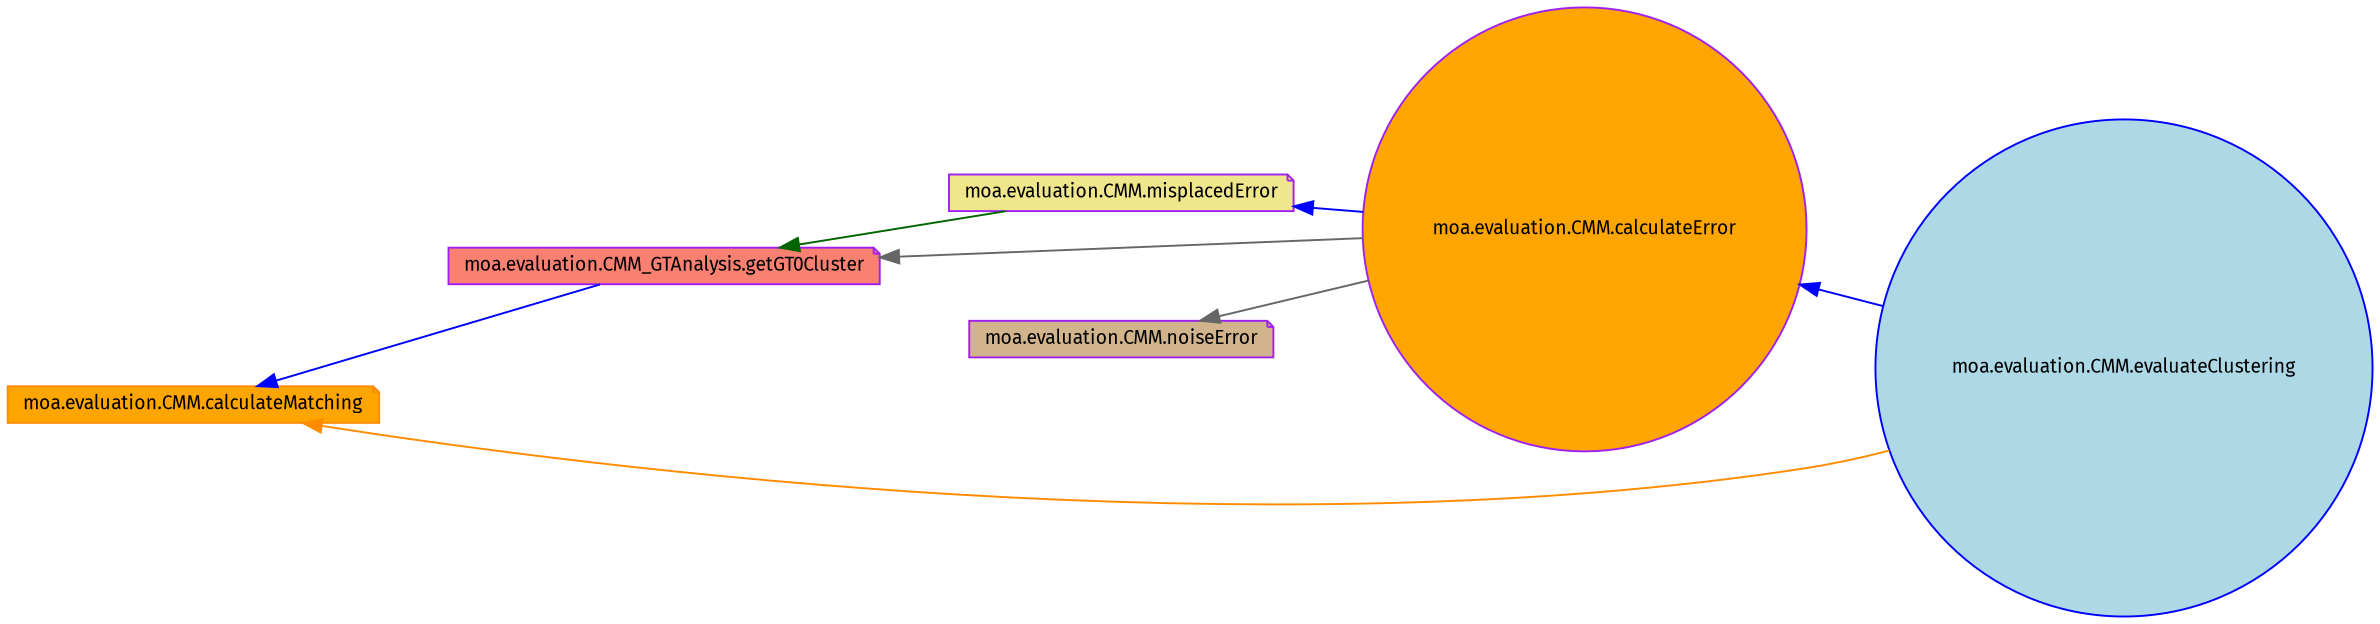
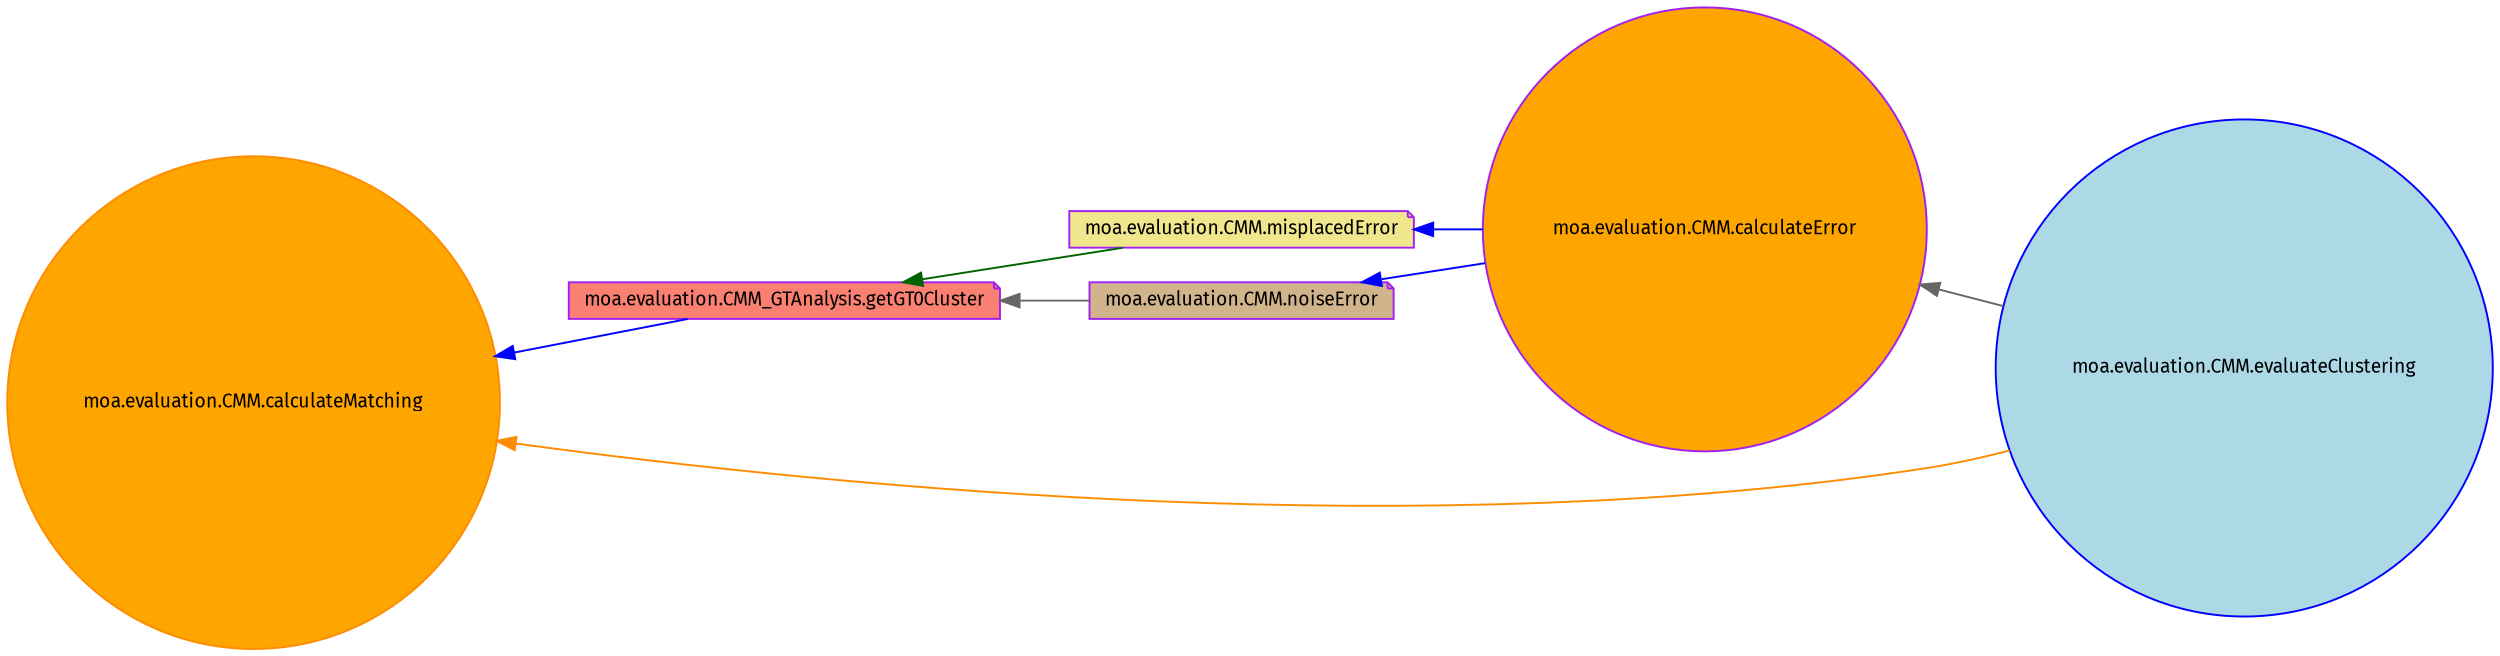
edge "moa.evaluation.CMM.calculateError" -> "moa.evaluation.CMM_GTAnalysis.getGT0Cluster": now "moa.evaluation.CMM.noiseError" -> "moa.evaluation.CMM_GTAnalysis.getGT0Cluster"
edge "moa.evaluation.CMM.calculateError" -> "moa.evaluation.CMM.noiseError": color gray40 -> blue
edge "moa.evaluation.CMM.evaluateClustering" -> "moa.evaluation.CMM.calculateError": color blue -> gray40
node "moa.evaluation.CMM.calculateMatching": shape note -> circle
